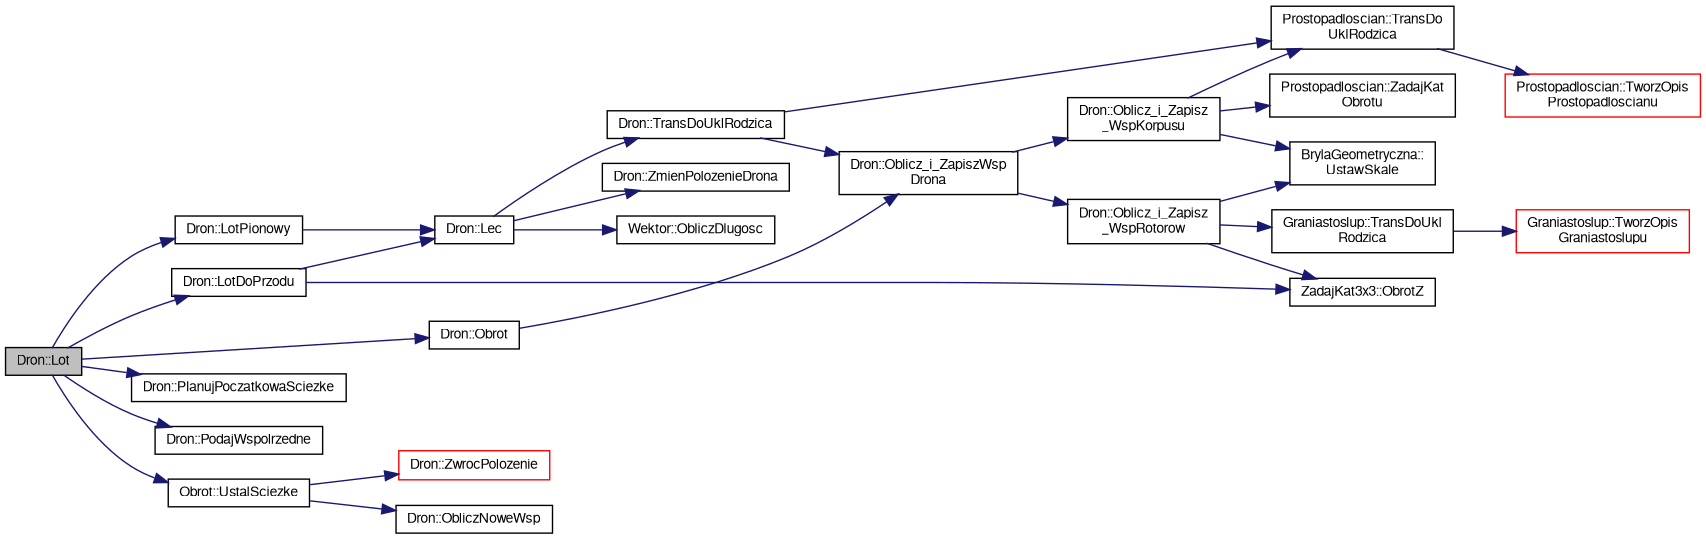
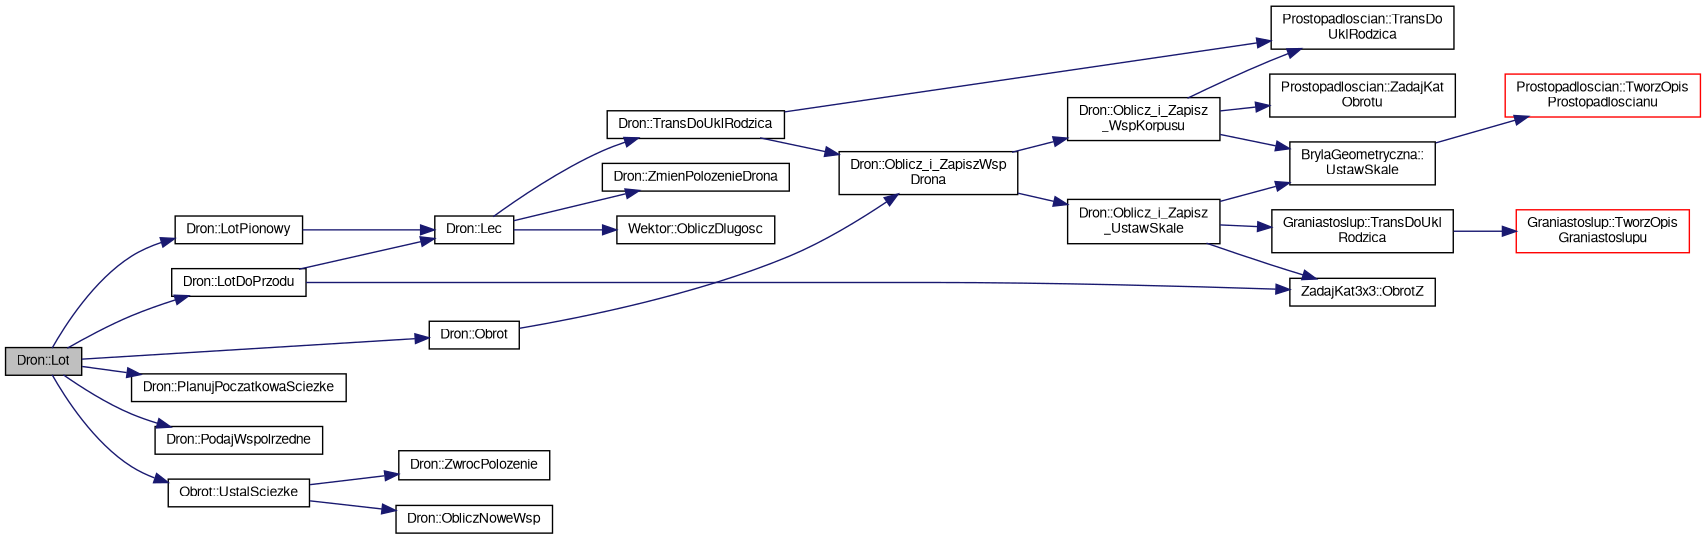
edge "Prostopadloscian::TransDo UklRodzica" -> "Prostopadloscian::TworzOpis Prostopadloscianu": now "BrylaGeometryczna:: UstawSkale" -> "Prostopadloscian::TworzOpis Prostopadloscianu"
node "Dron::Oblicz_i_Zapisz _WspRotorow": label "Dron::Oblicz_i_Zapisz _WspRotorow" -> "Dron::Oblicz_i_Zapisz _UstawSkale"
node "Dron::ZwrocPolozenie": color red -> black
